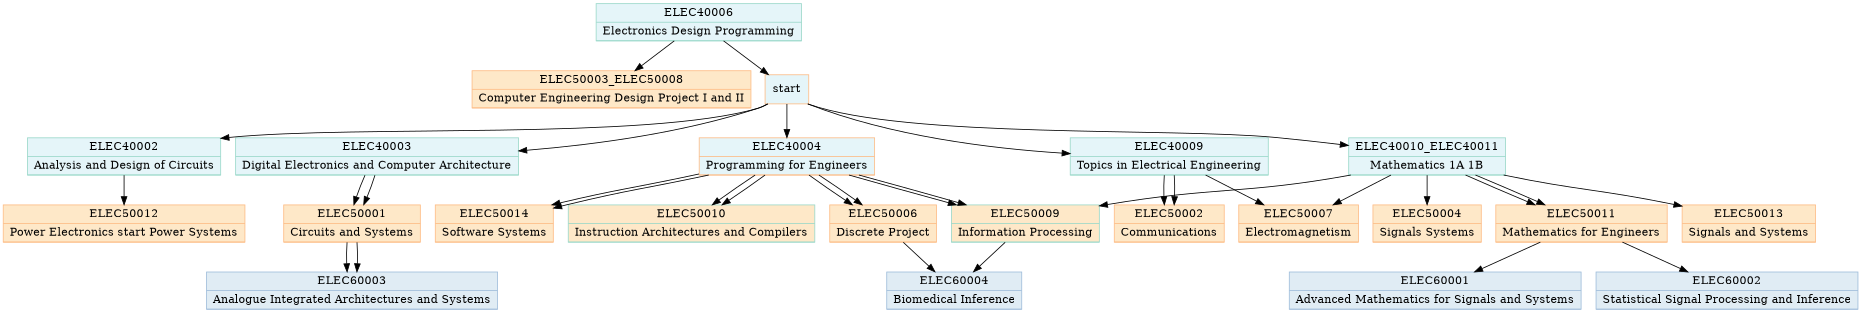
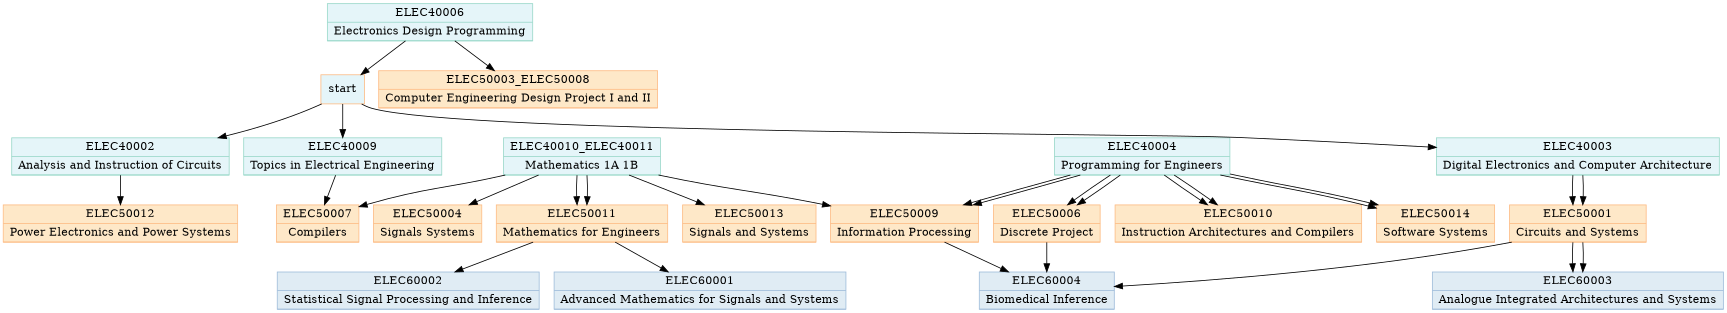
edge "start" -> "ELEC40004": removed
edge "start" -> "ELEC40010_ELEC40011": removed
node "ELEC40004": color #fdbb84 -> #99d8c9
node "ELEC40002": text "Analysis and Design of Circuits" -> "Analysis and Instruction of Circuits"
node "ELEC50010": color #99d8c9 -> #fdbb84
node "ELEC50009": color #99d8c9 -> #fdbb84
node "ELEC50002": removed
node "ELEC50012": text "Power Electronics start Power Systems" -> "Power Electronics and Power Systems"
node "ELEC50007": text "Electromagnetism" -> "Compilers"
edge "ELEC50001" -> "ELEC60004": added
